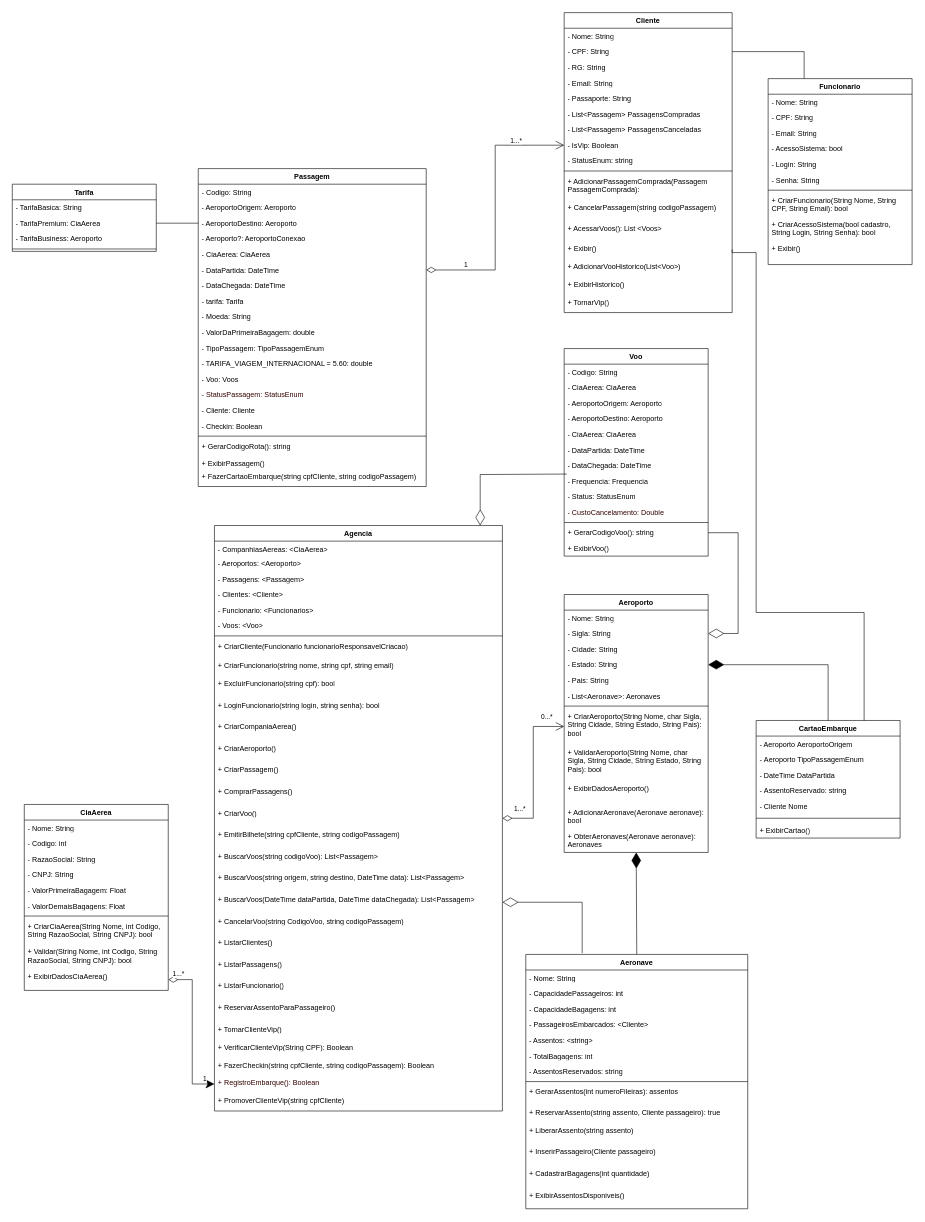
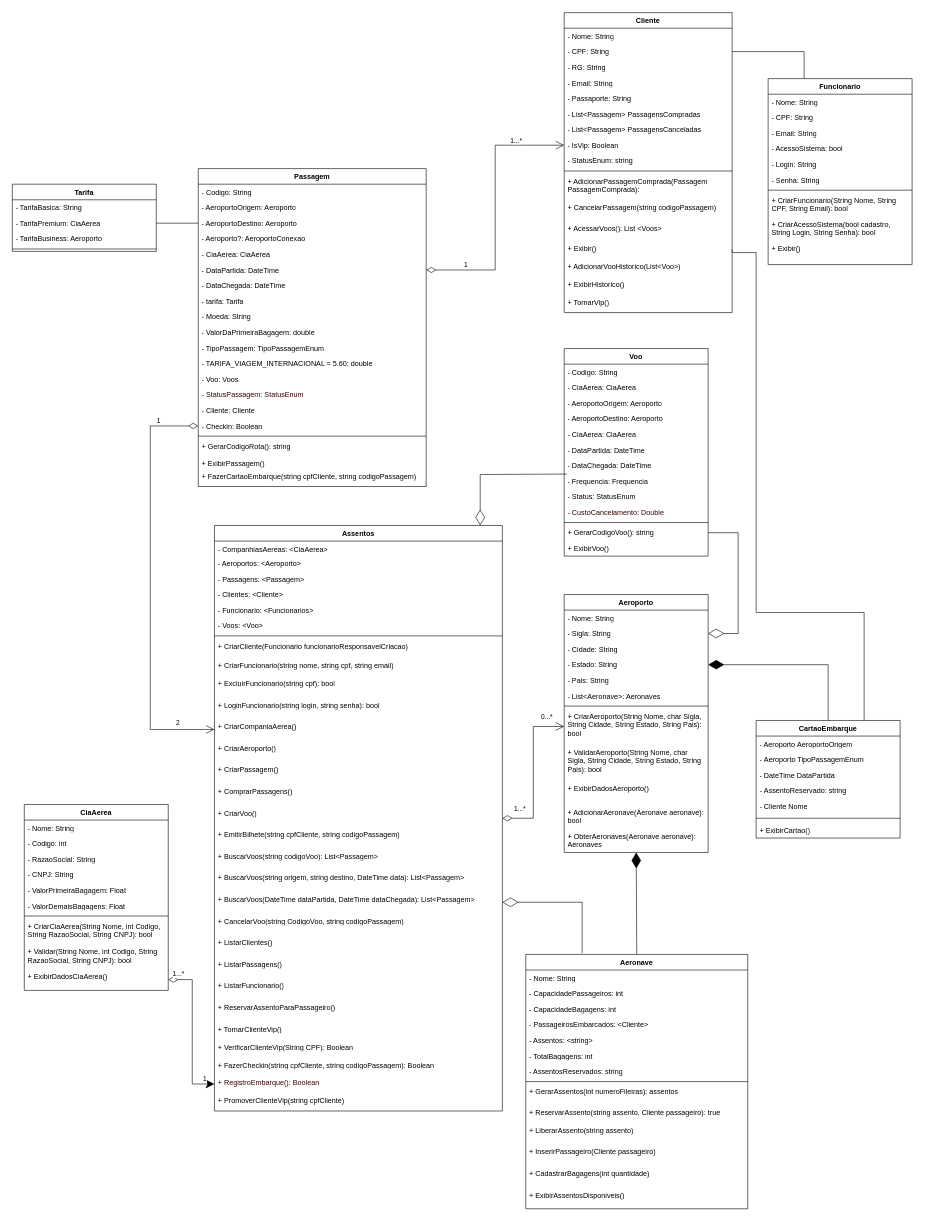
node "Agencia": label "Agencia" -> "Assentos"
edge "- Checkin: Boolean" -- "+ CriarCompaniaAerea()": added, labels "1", "2"
